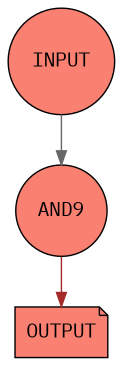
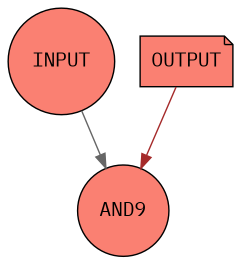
edge "AND9" -> "OUTPUT": reversed
